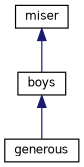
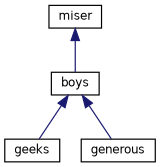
node "geeks": added
